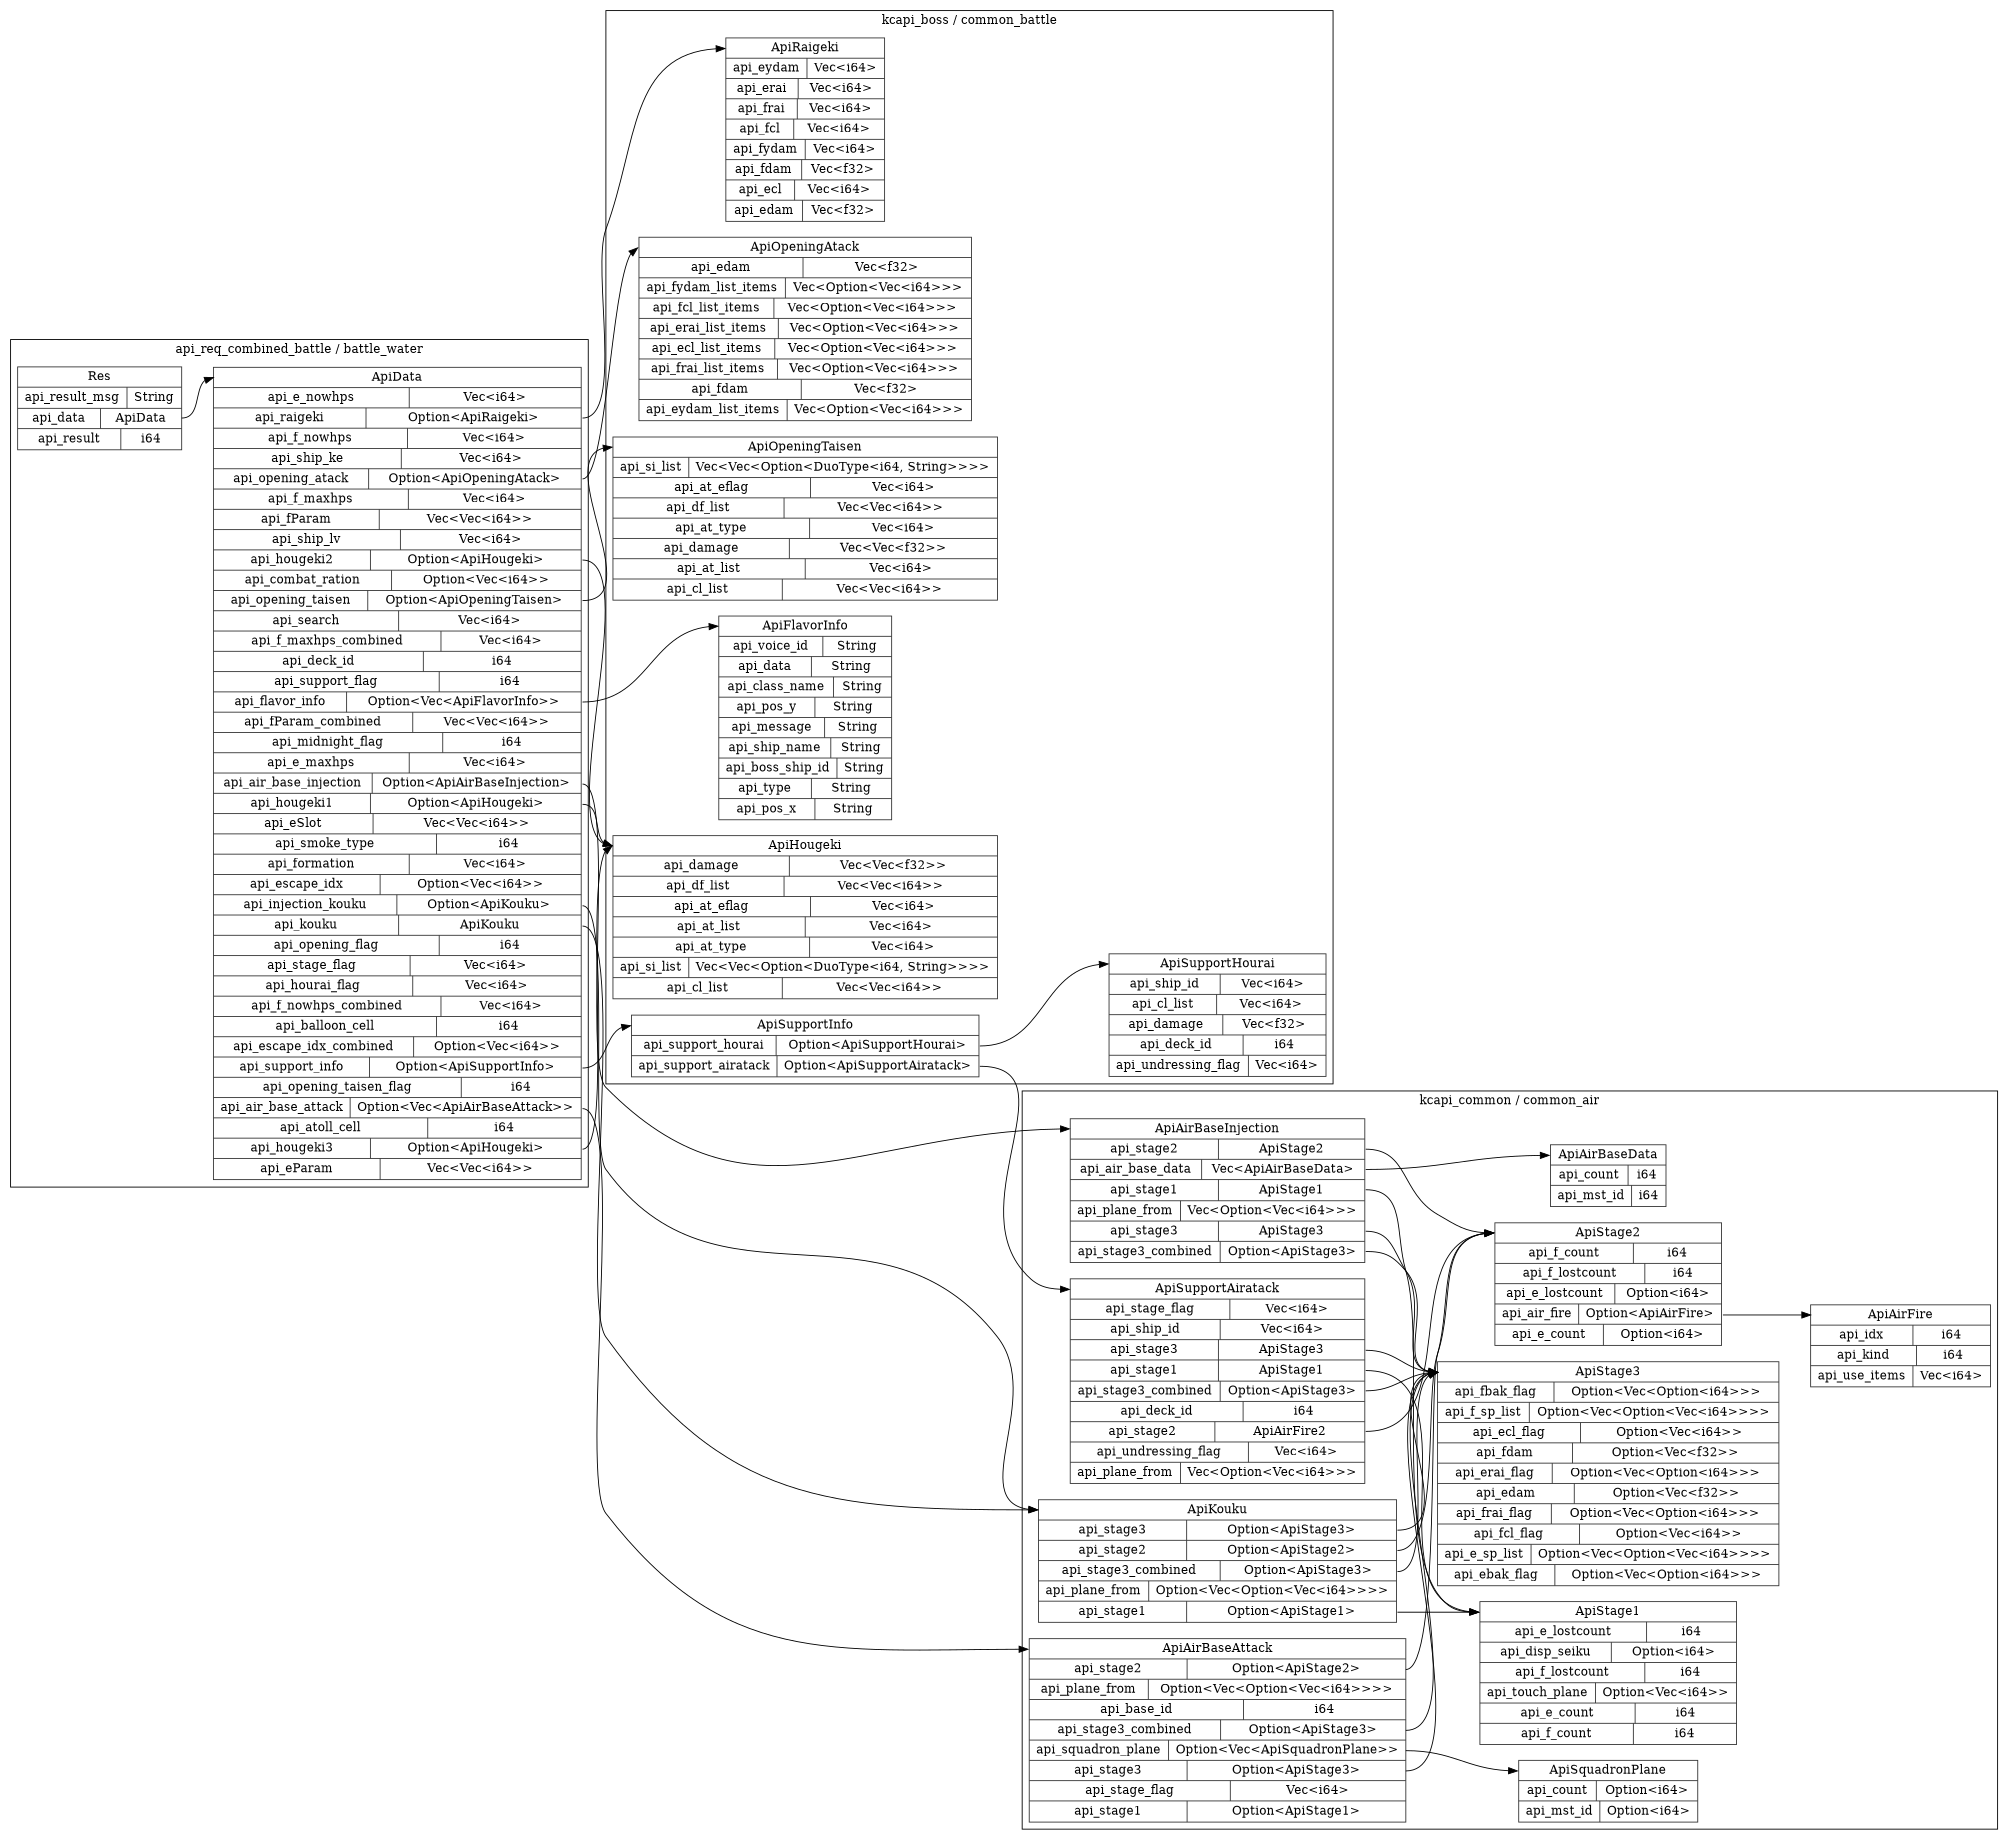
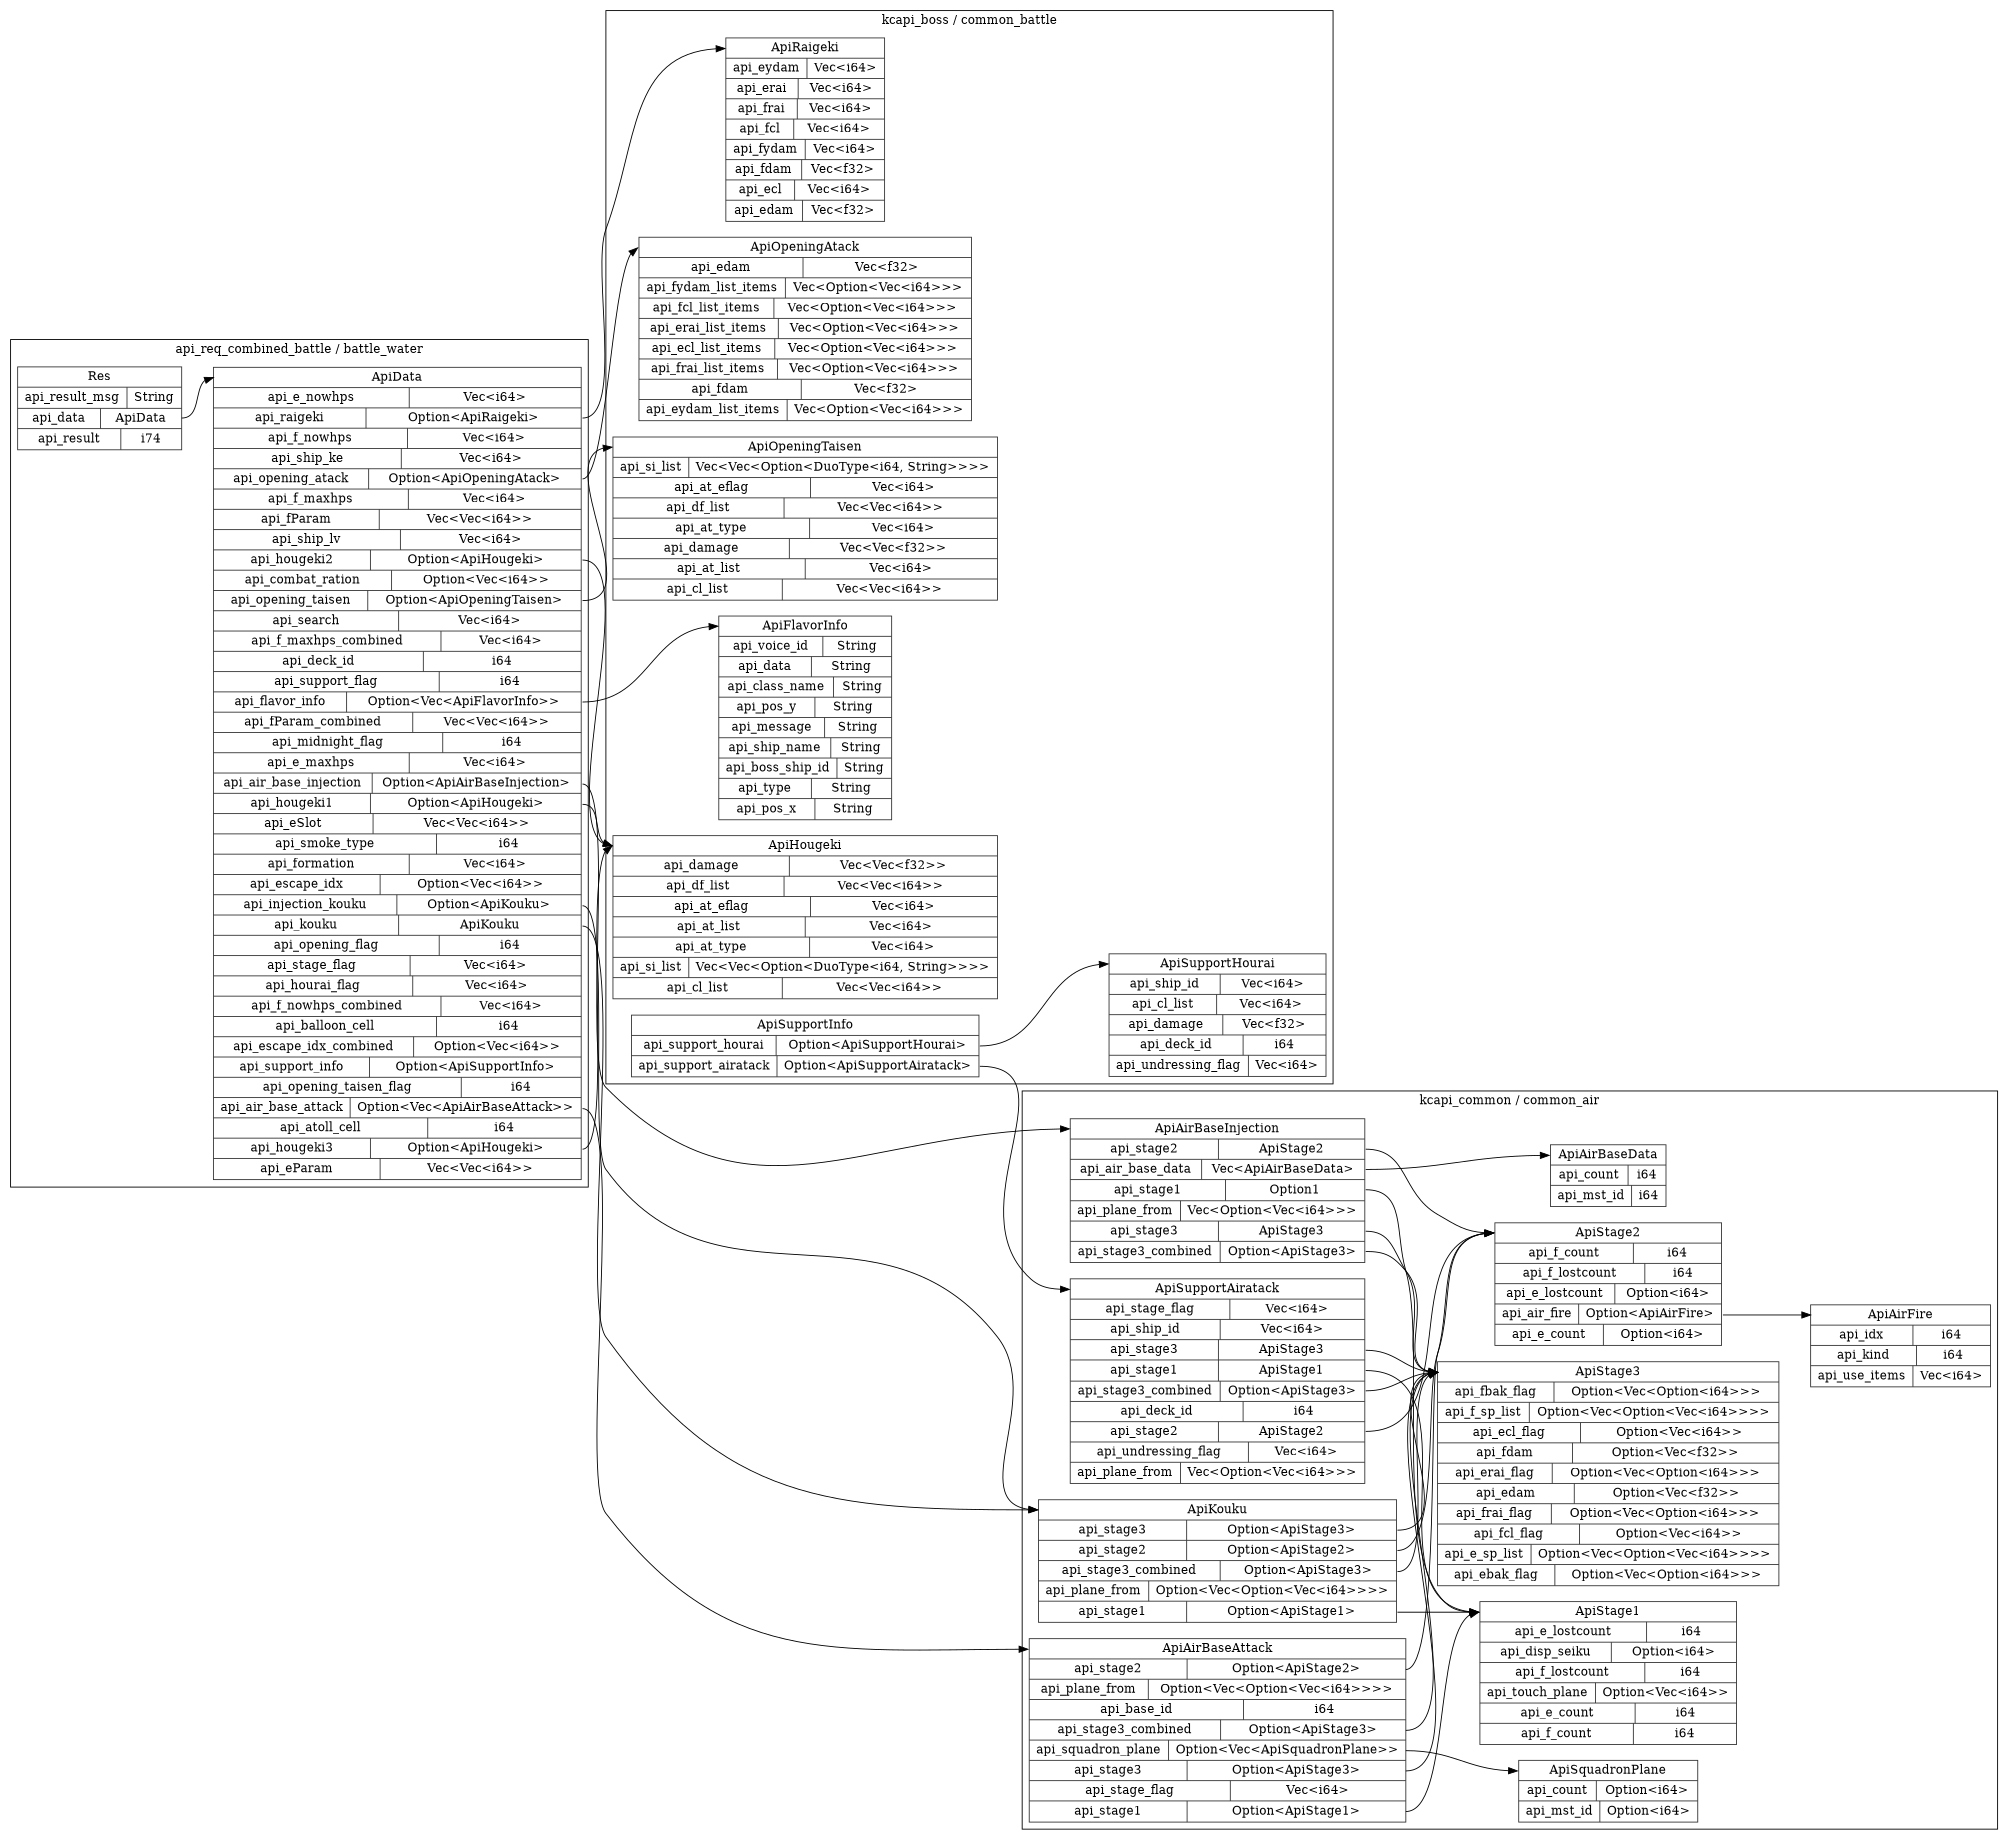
node "Res": text "i64" -> "i74"
edge "ApiData" -> "ApiSupportInfo": removed
node "ApiAirBaseInjection": text "ApiStage1" -> "Option1"
node "ApiSupportAiratack": text "ApiAirFire2" -> "ApiStage2"
edge "ApiAirBaseAttack" -> "ApiStage1": added
